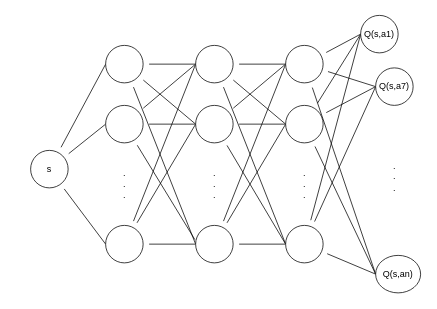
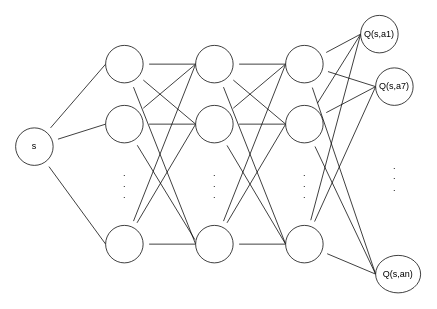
node "s": moved (49, 169) -> (34, 147)
